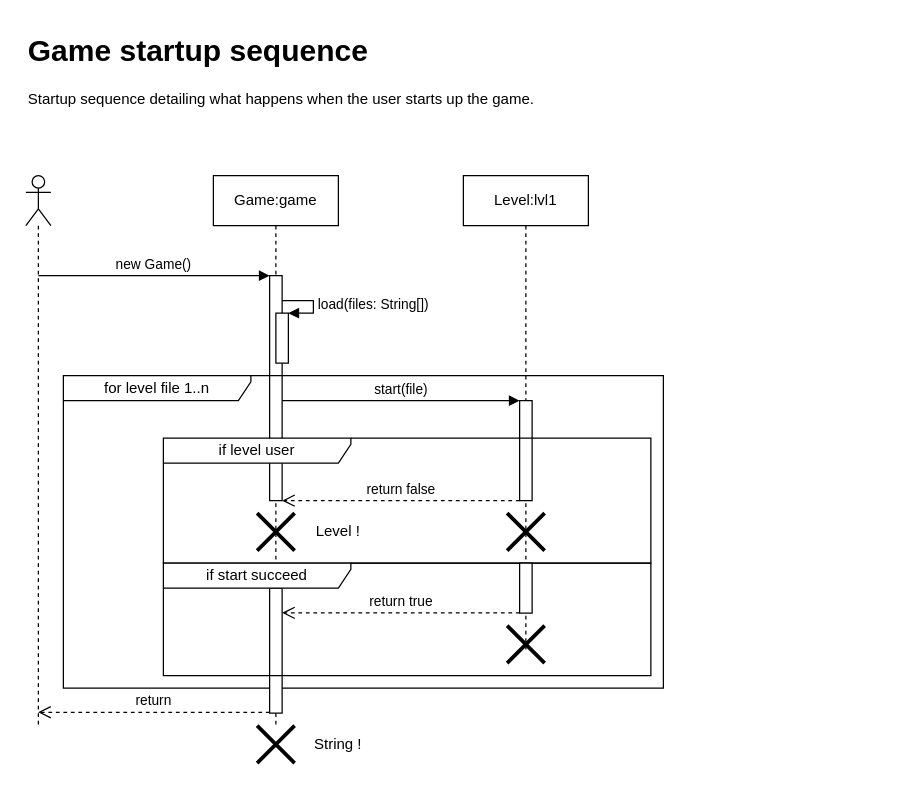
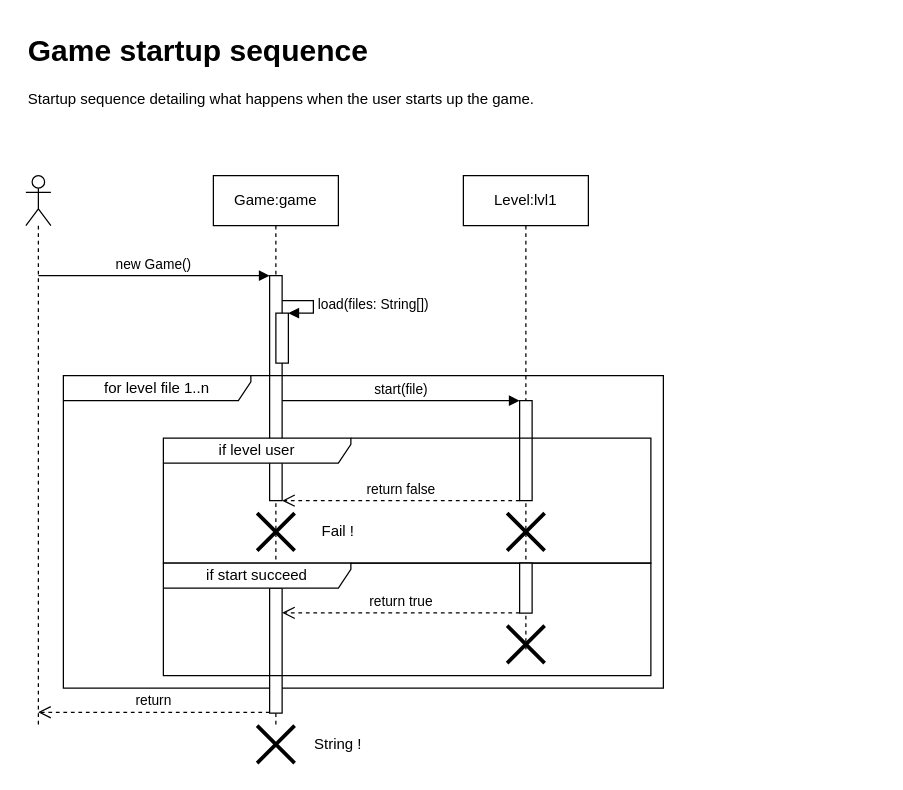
node "Level !": label "Level !" -> "Fail !"
